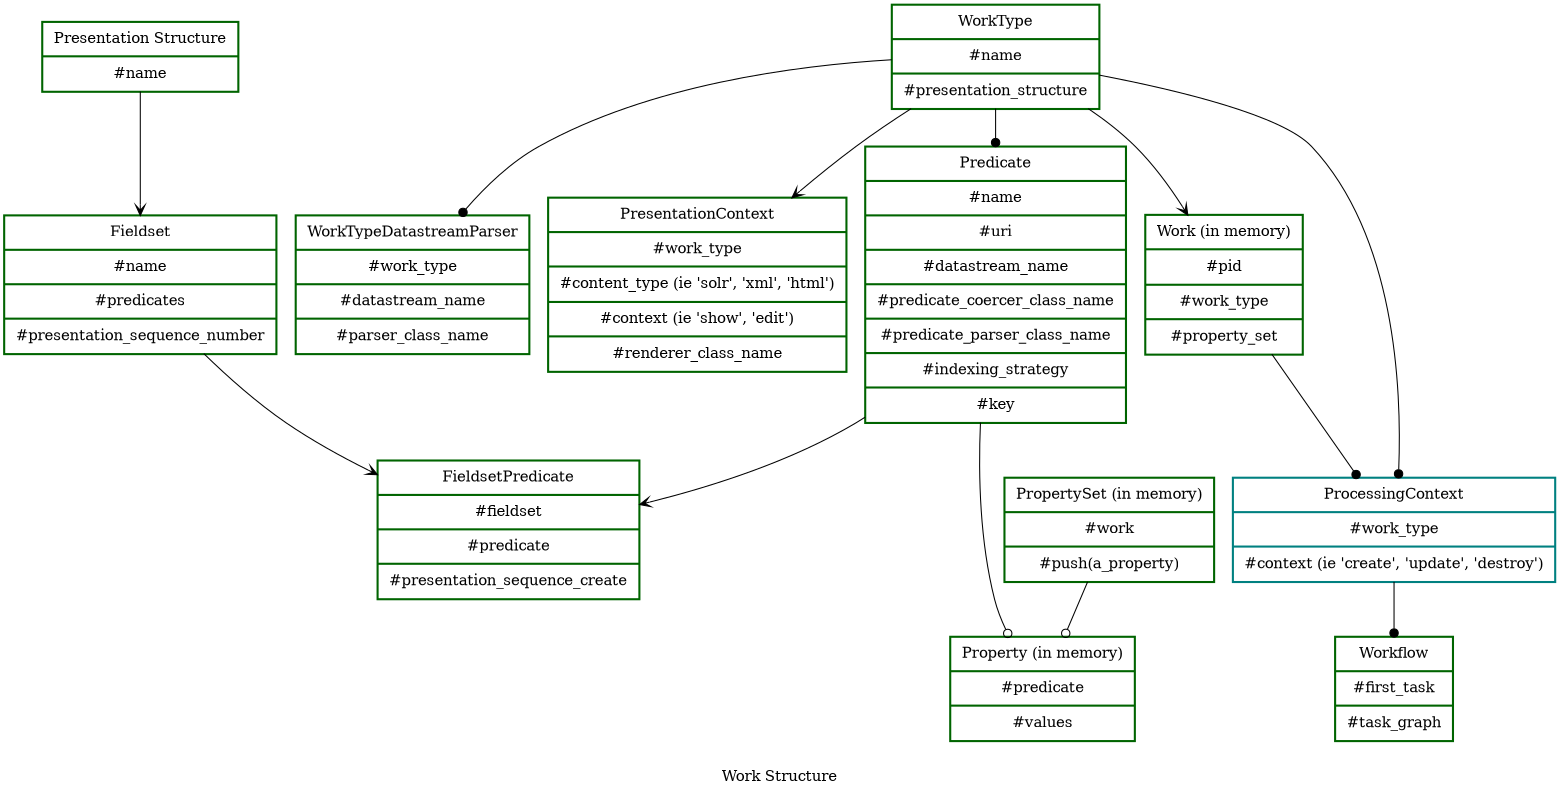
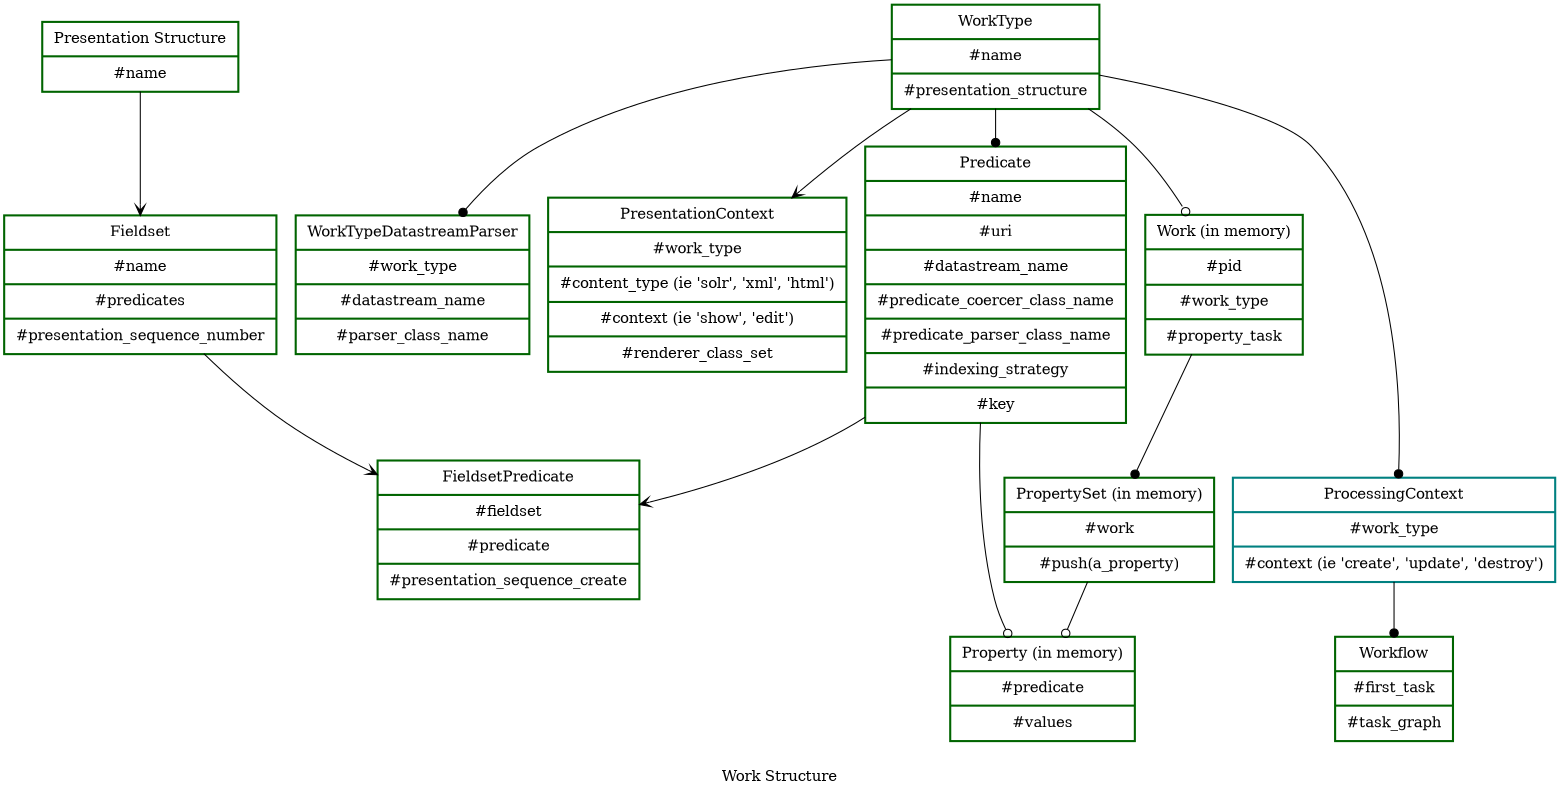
edge "WorkType" -> "Work (in memory)": arrowhead vee -> odot
node "Work (in memory)": text "#property_set" -> "#property_task"
node "PresentationContext": text "#renderer_class_name" -> "#renderer_class_set"
edge "Work (in memory)" -> "ProcessingContext": now "Work (in memory)" -> "PropertySet (in memory)"
